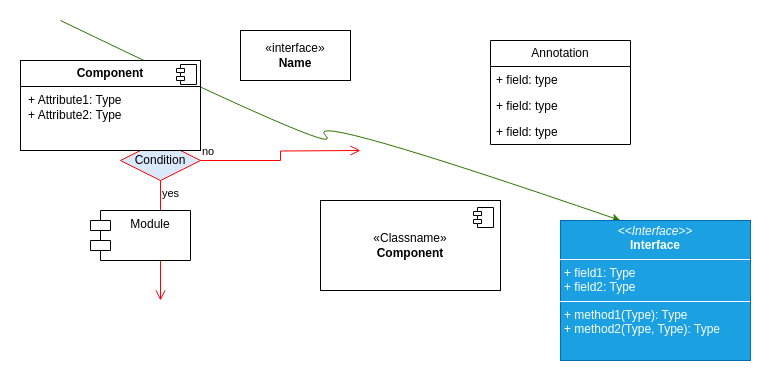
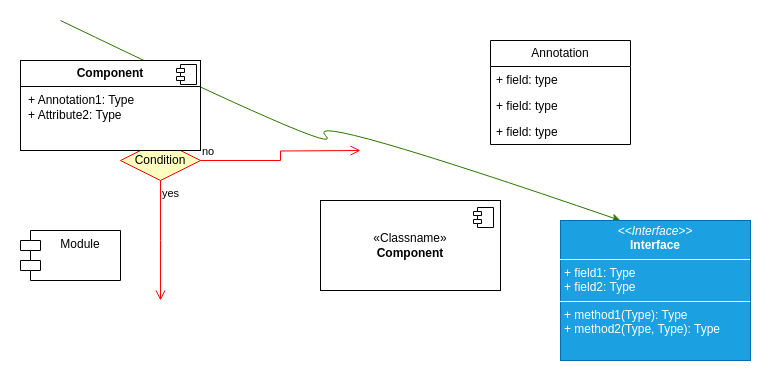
node "«interface» Name": removed
node "Component + Attribute1: Type + Attribute2: Type": label "Component + Attribute1: Type + Attribute2: Type" -> "Component + Annotation1: Type + Attribute2: Type"
node "Condition": fillcolor #dae8fc -> #ffffc0
node "Module": moved (141, 236) -> (71, 256)
